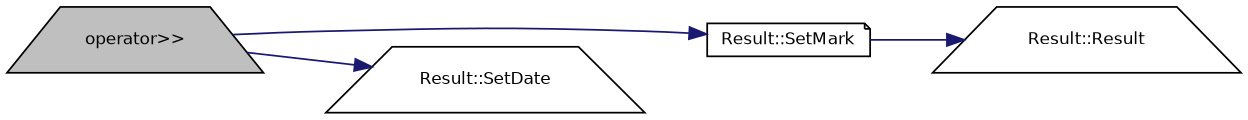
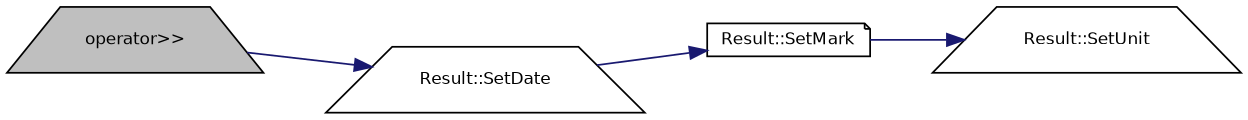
edge "operator>>" -> "Result::SetMark": now "Result::SetDate" -> "Result::SetMark"
node "Result::Result": label "Result::Result" -> "Result::SetUnit"
